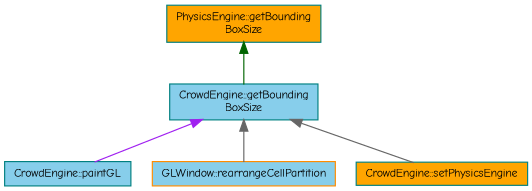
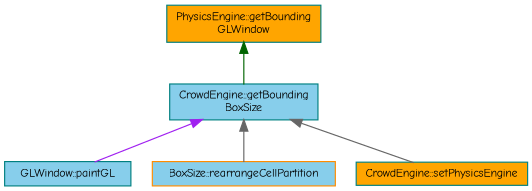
node "PhysicsEngine::getBounding BoxSize": label "PhysicsEngine::getBounding BoxSize" -> "PhysicsEngine::getBounding GLWindow"
node "CrowdEngine::paintGL": label "CrowdEngine::paintGL" -> "GLWindow::paintGL"
node "GLWindow::rearrangeCellPartition": label "GLWindow::rearrangeCellPartition" -> "BoxSize::rearrangeCellPartition"
